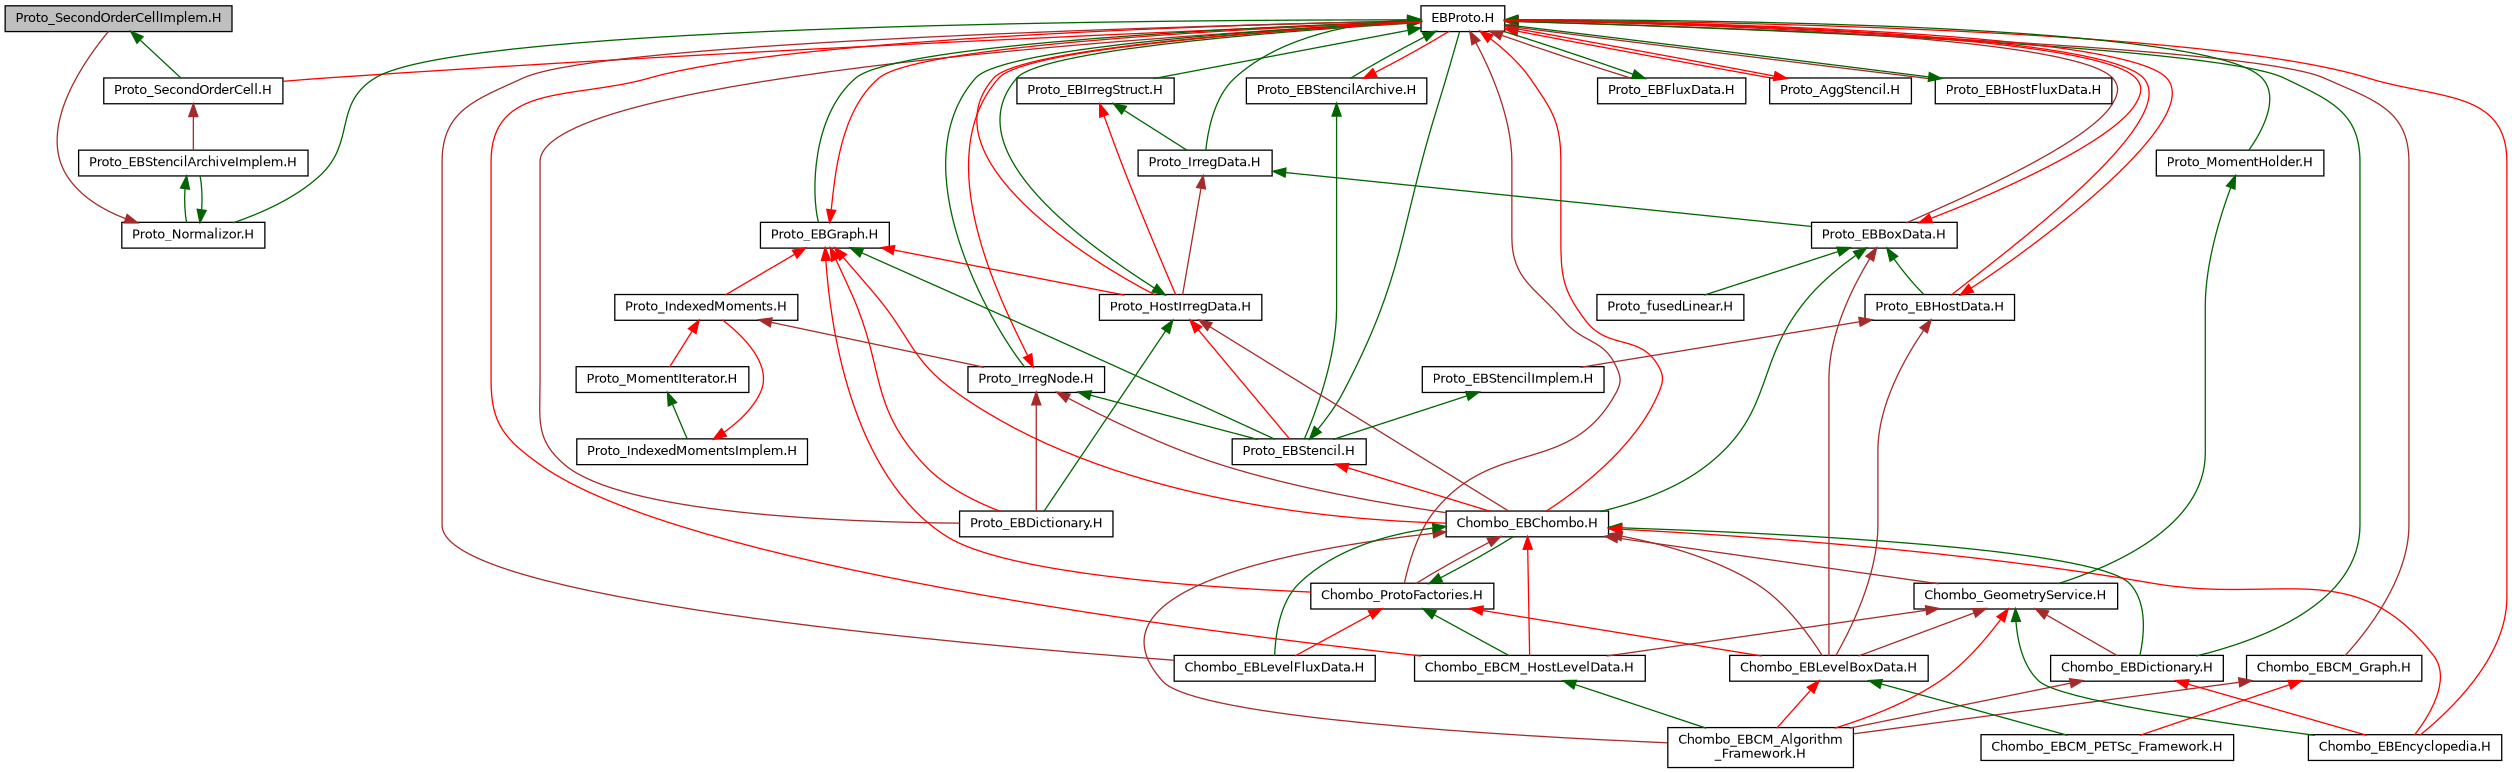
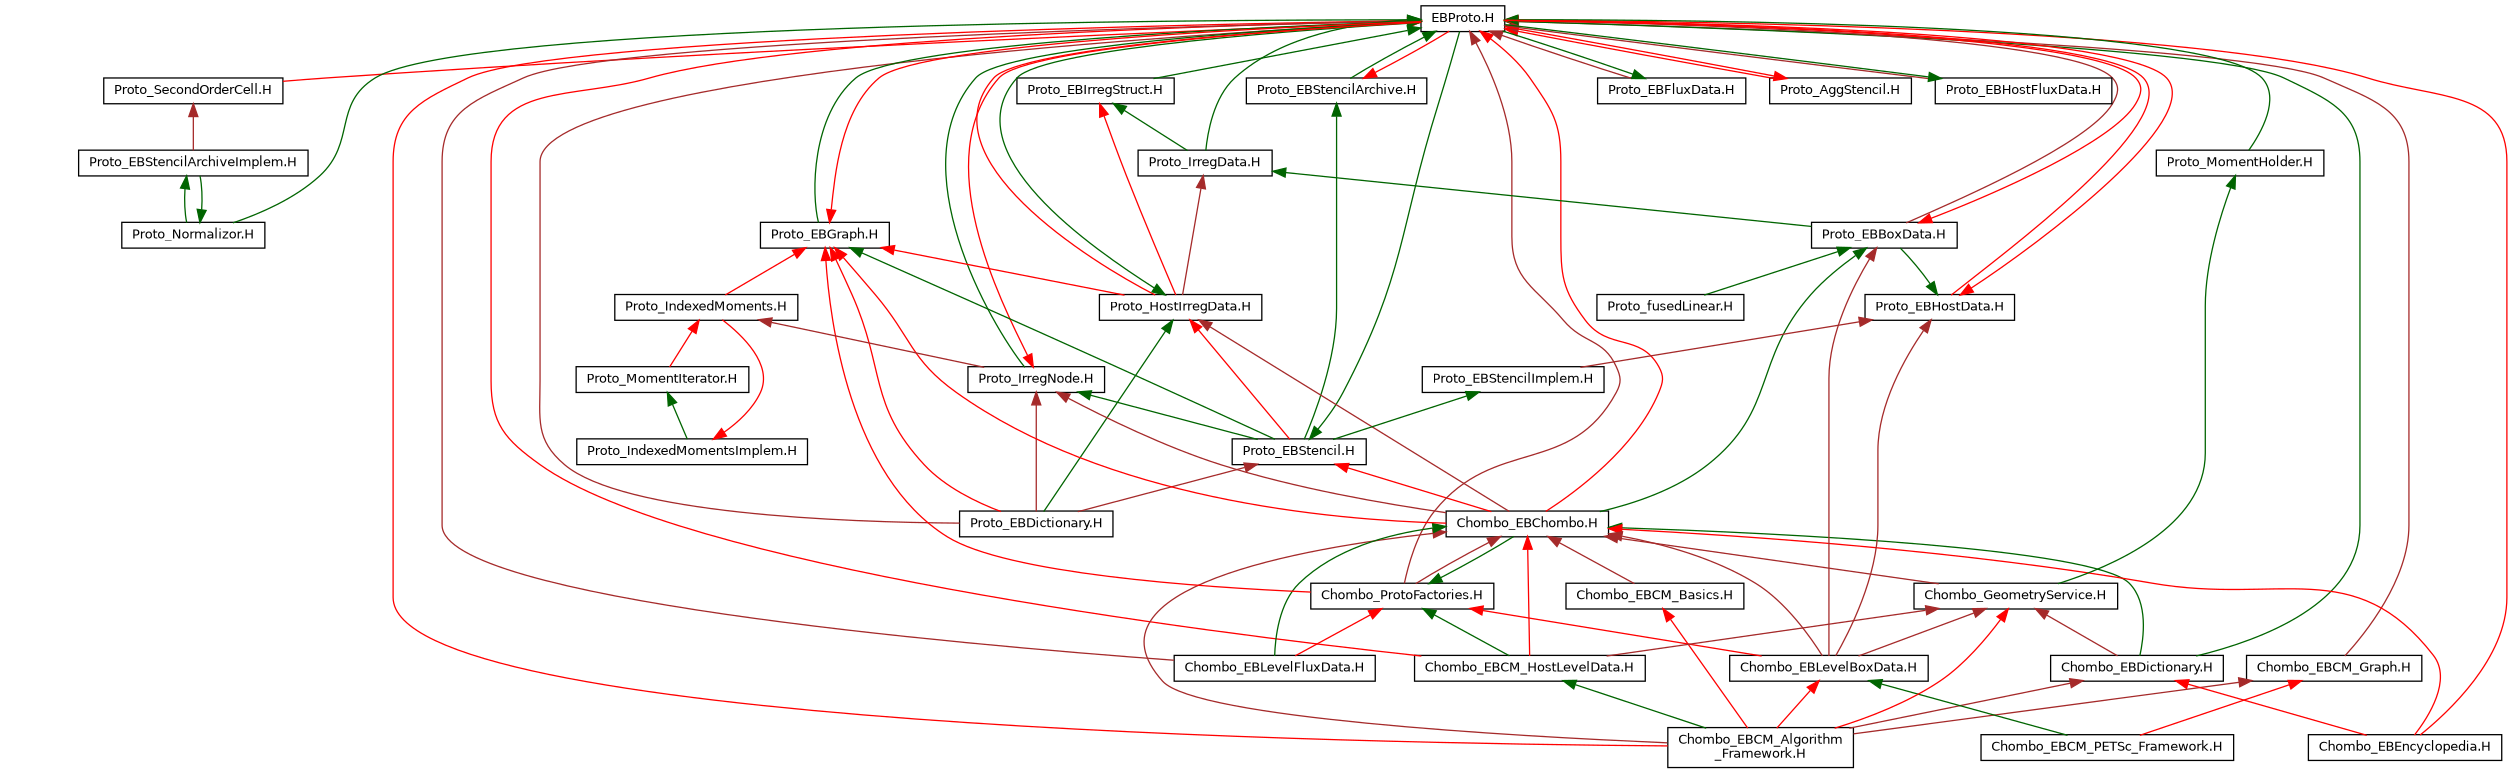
node "Proto_SecondOrderCellImplem.H": removed
edge "Proto_EBHostData.H" -> "Proto_EBBoxData.H": reversed
edge "Proto_EBDictionary.H" -> "Proto_EBStencil.H": added
edge "Chombo_EBCM_Algorithm _Framework.H" -> "EBProto.H": added
node "Chombo_EBCM_Basics.H": added
edge "Chombo_EBEncyclopedia.H" -> "Chombo_GeometryService.H": removed
